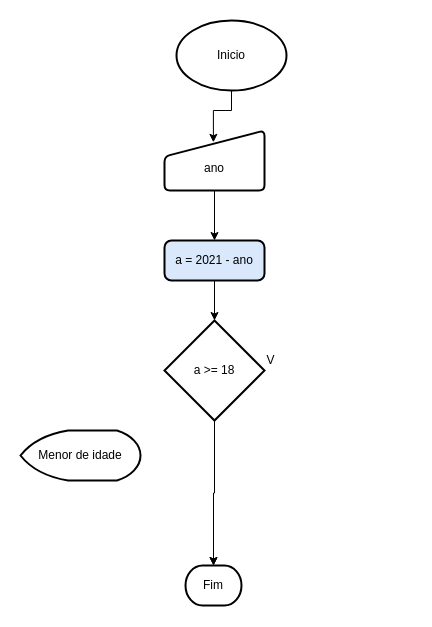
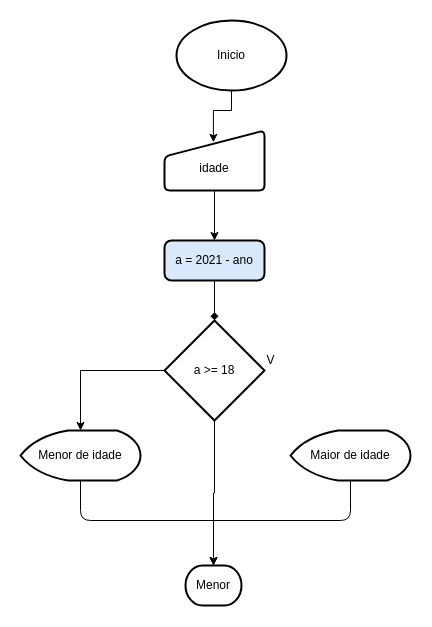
node "ano": label "ano" -> "idade"
edge "a = 2021 - ano" -> "a >= 18": arrowhead classic -> diamond
edge "a >= 18" -> "Menor de idade": added
node "Maior de idade": added
edge "Menor de idade" -- "Maior de idade": added
node "Fim": label "Fim" -> "Menor"
